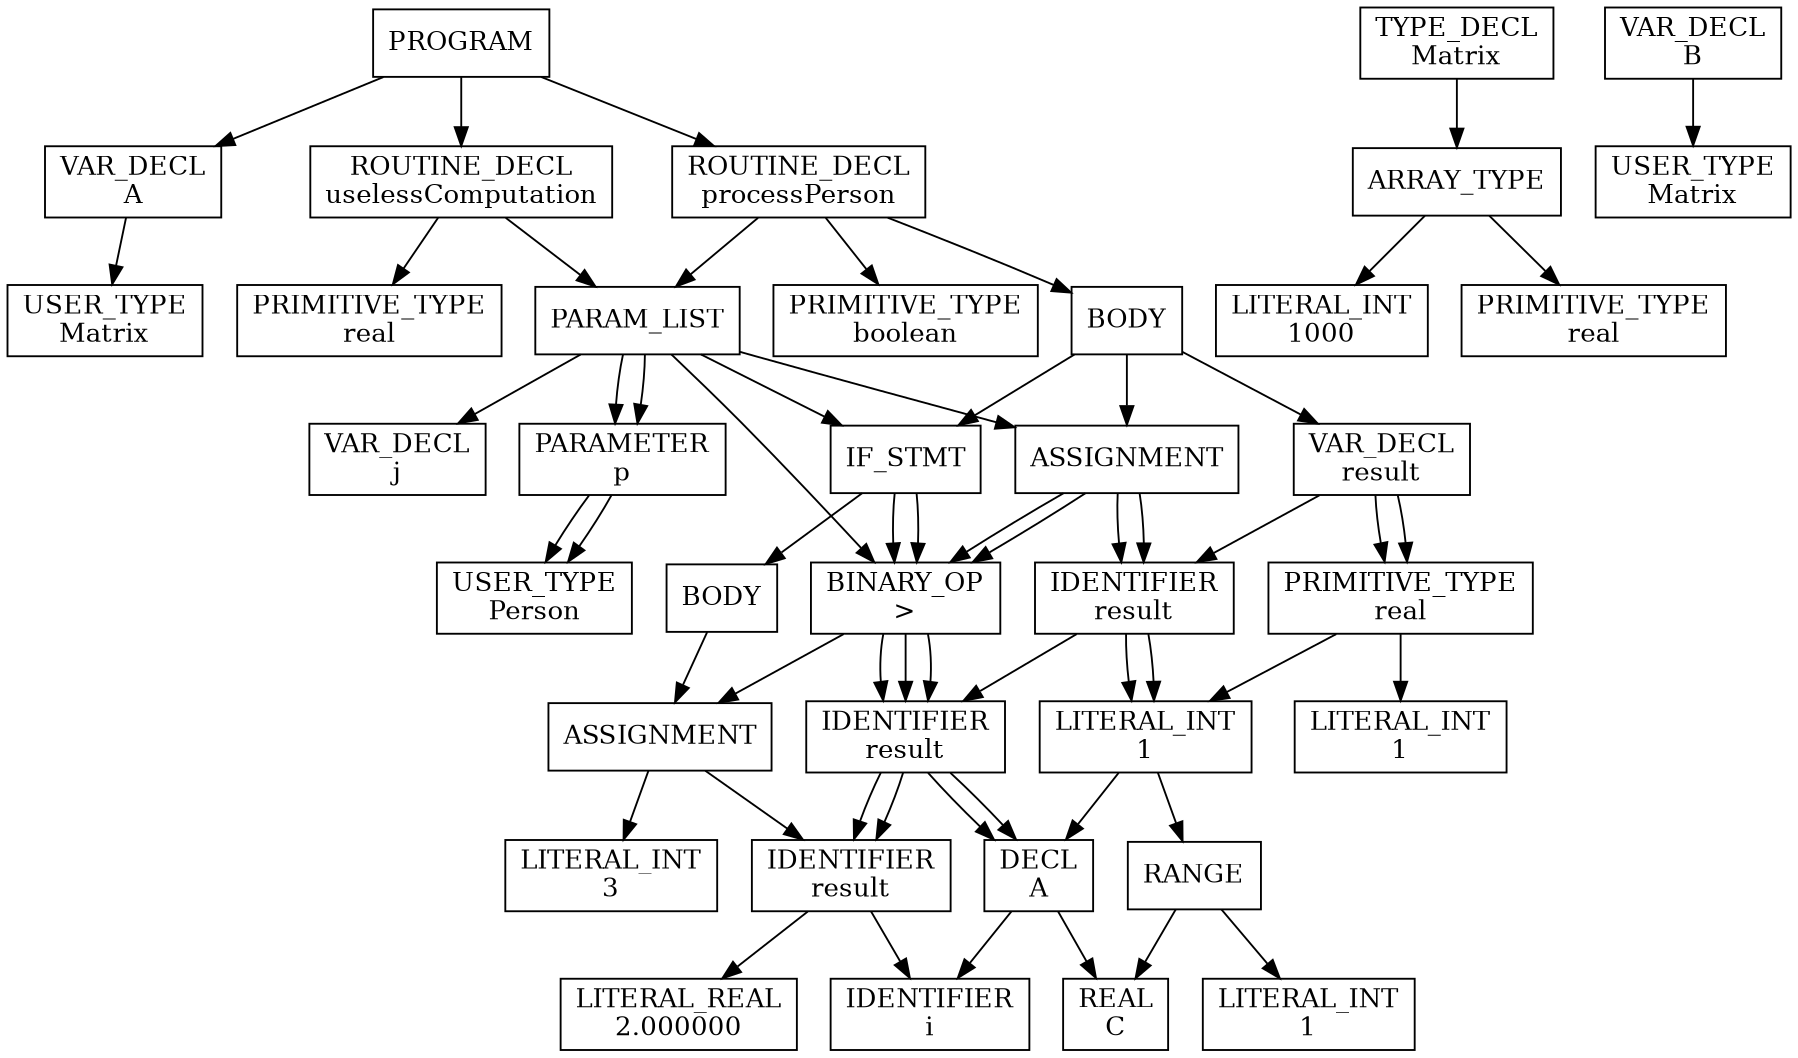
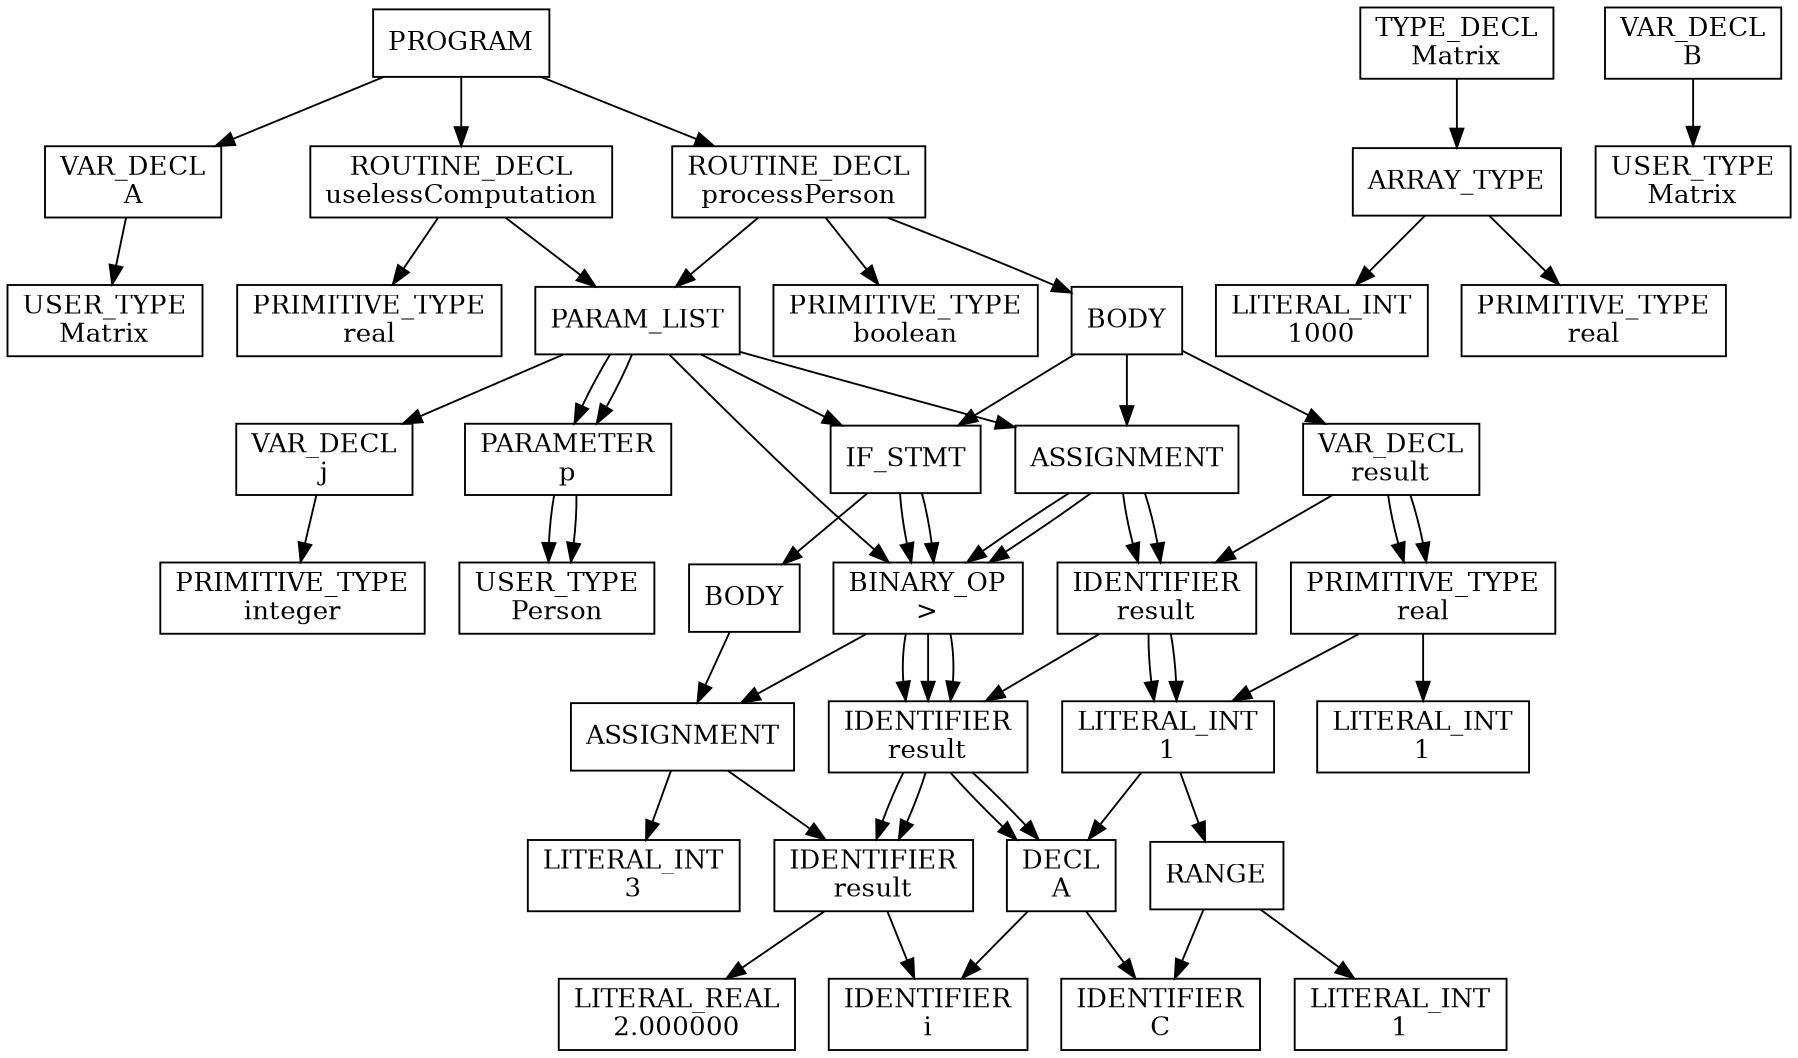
node "PRIMITIVE_TYPE integer": added
node "REAL C": label "REAL C" -> "IDENTIFIER C"
